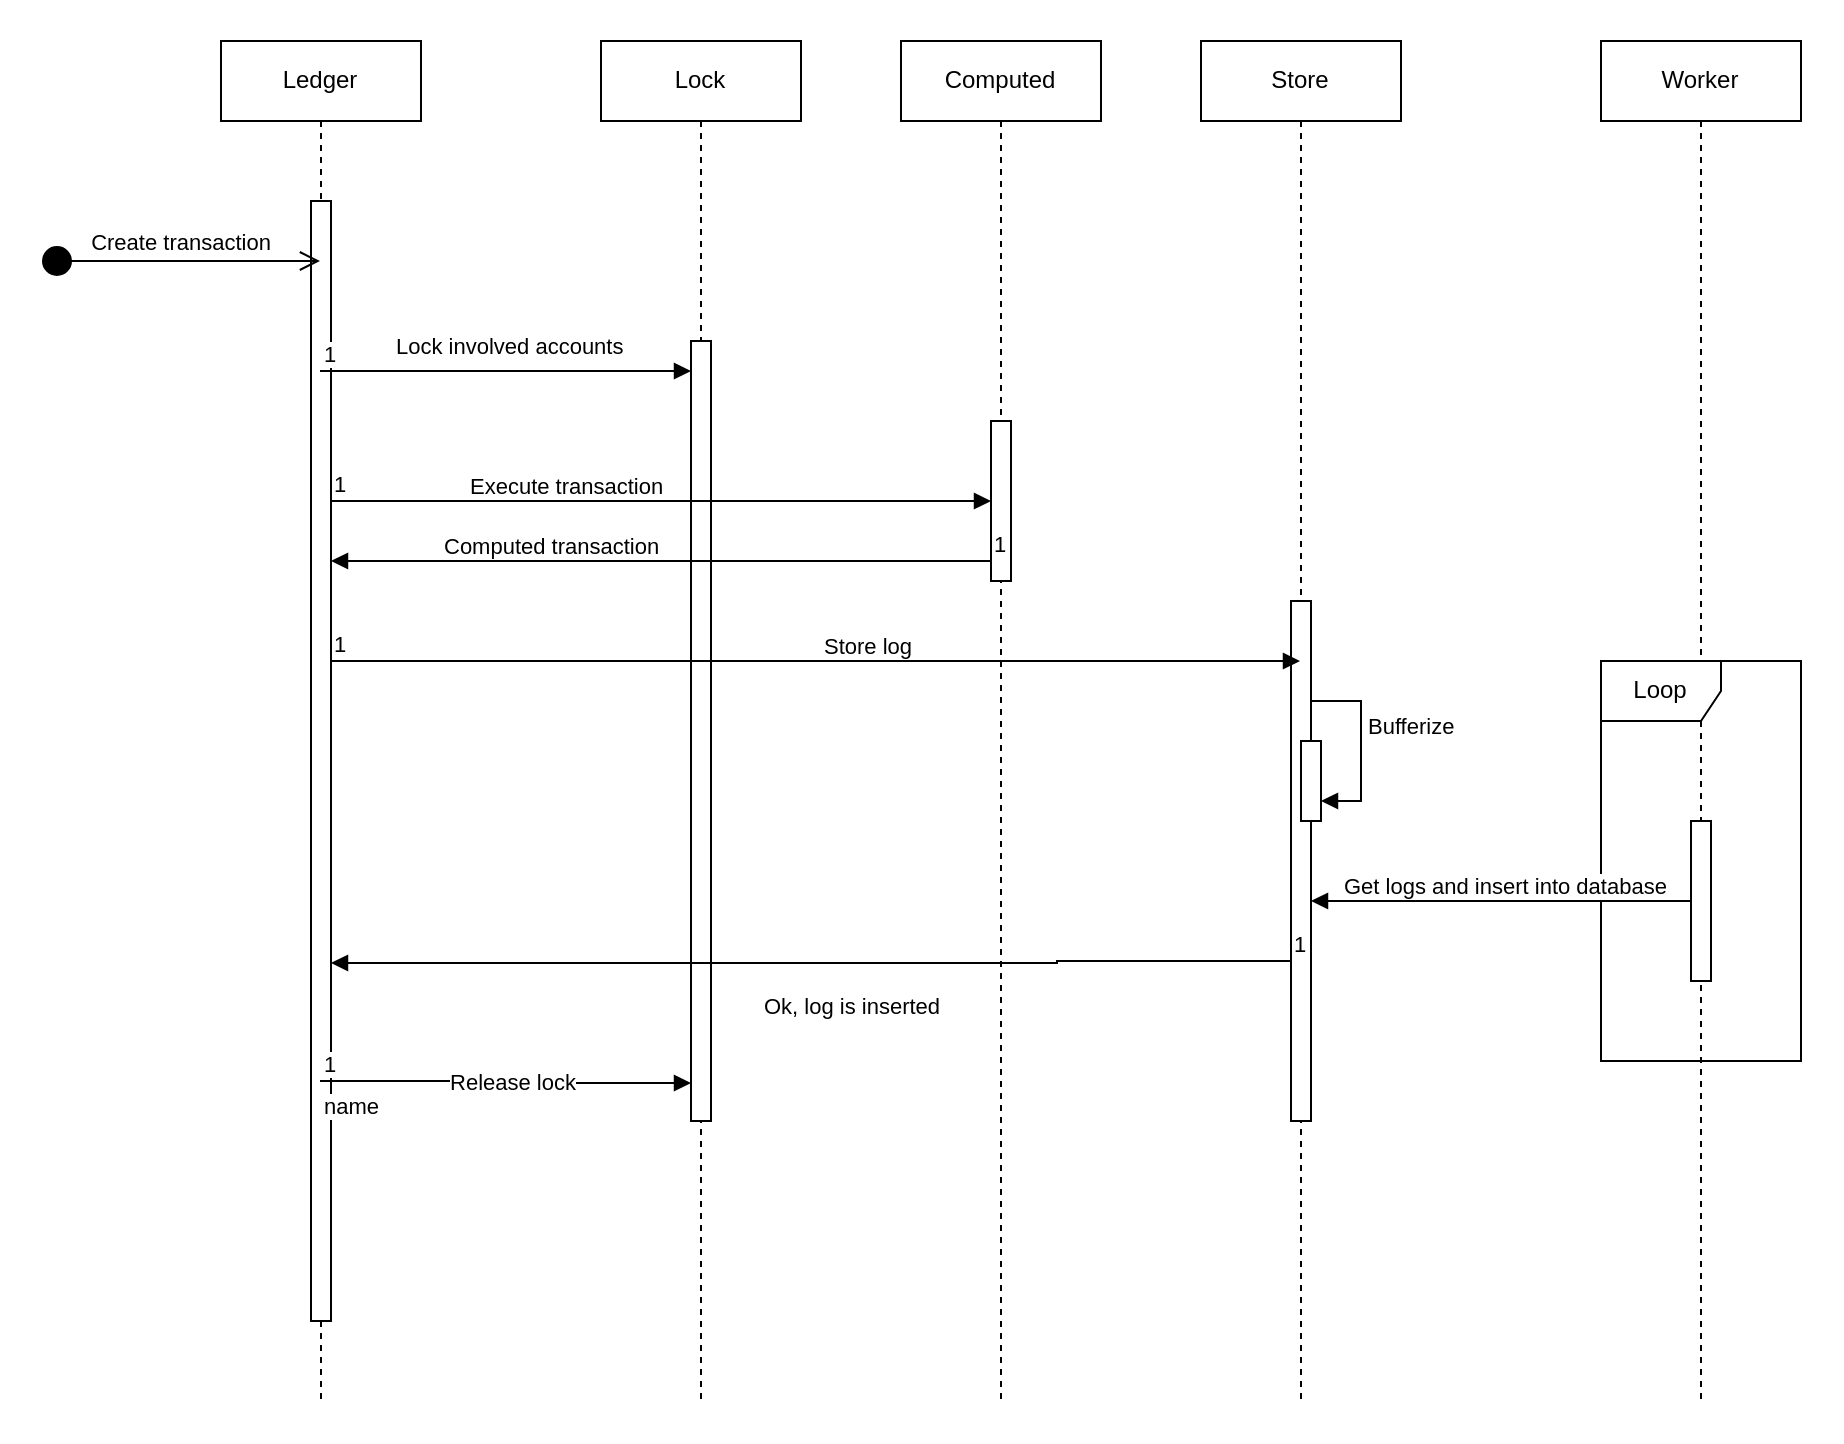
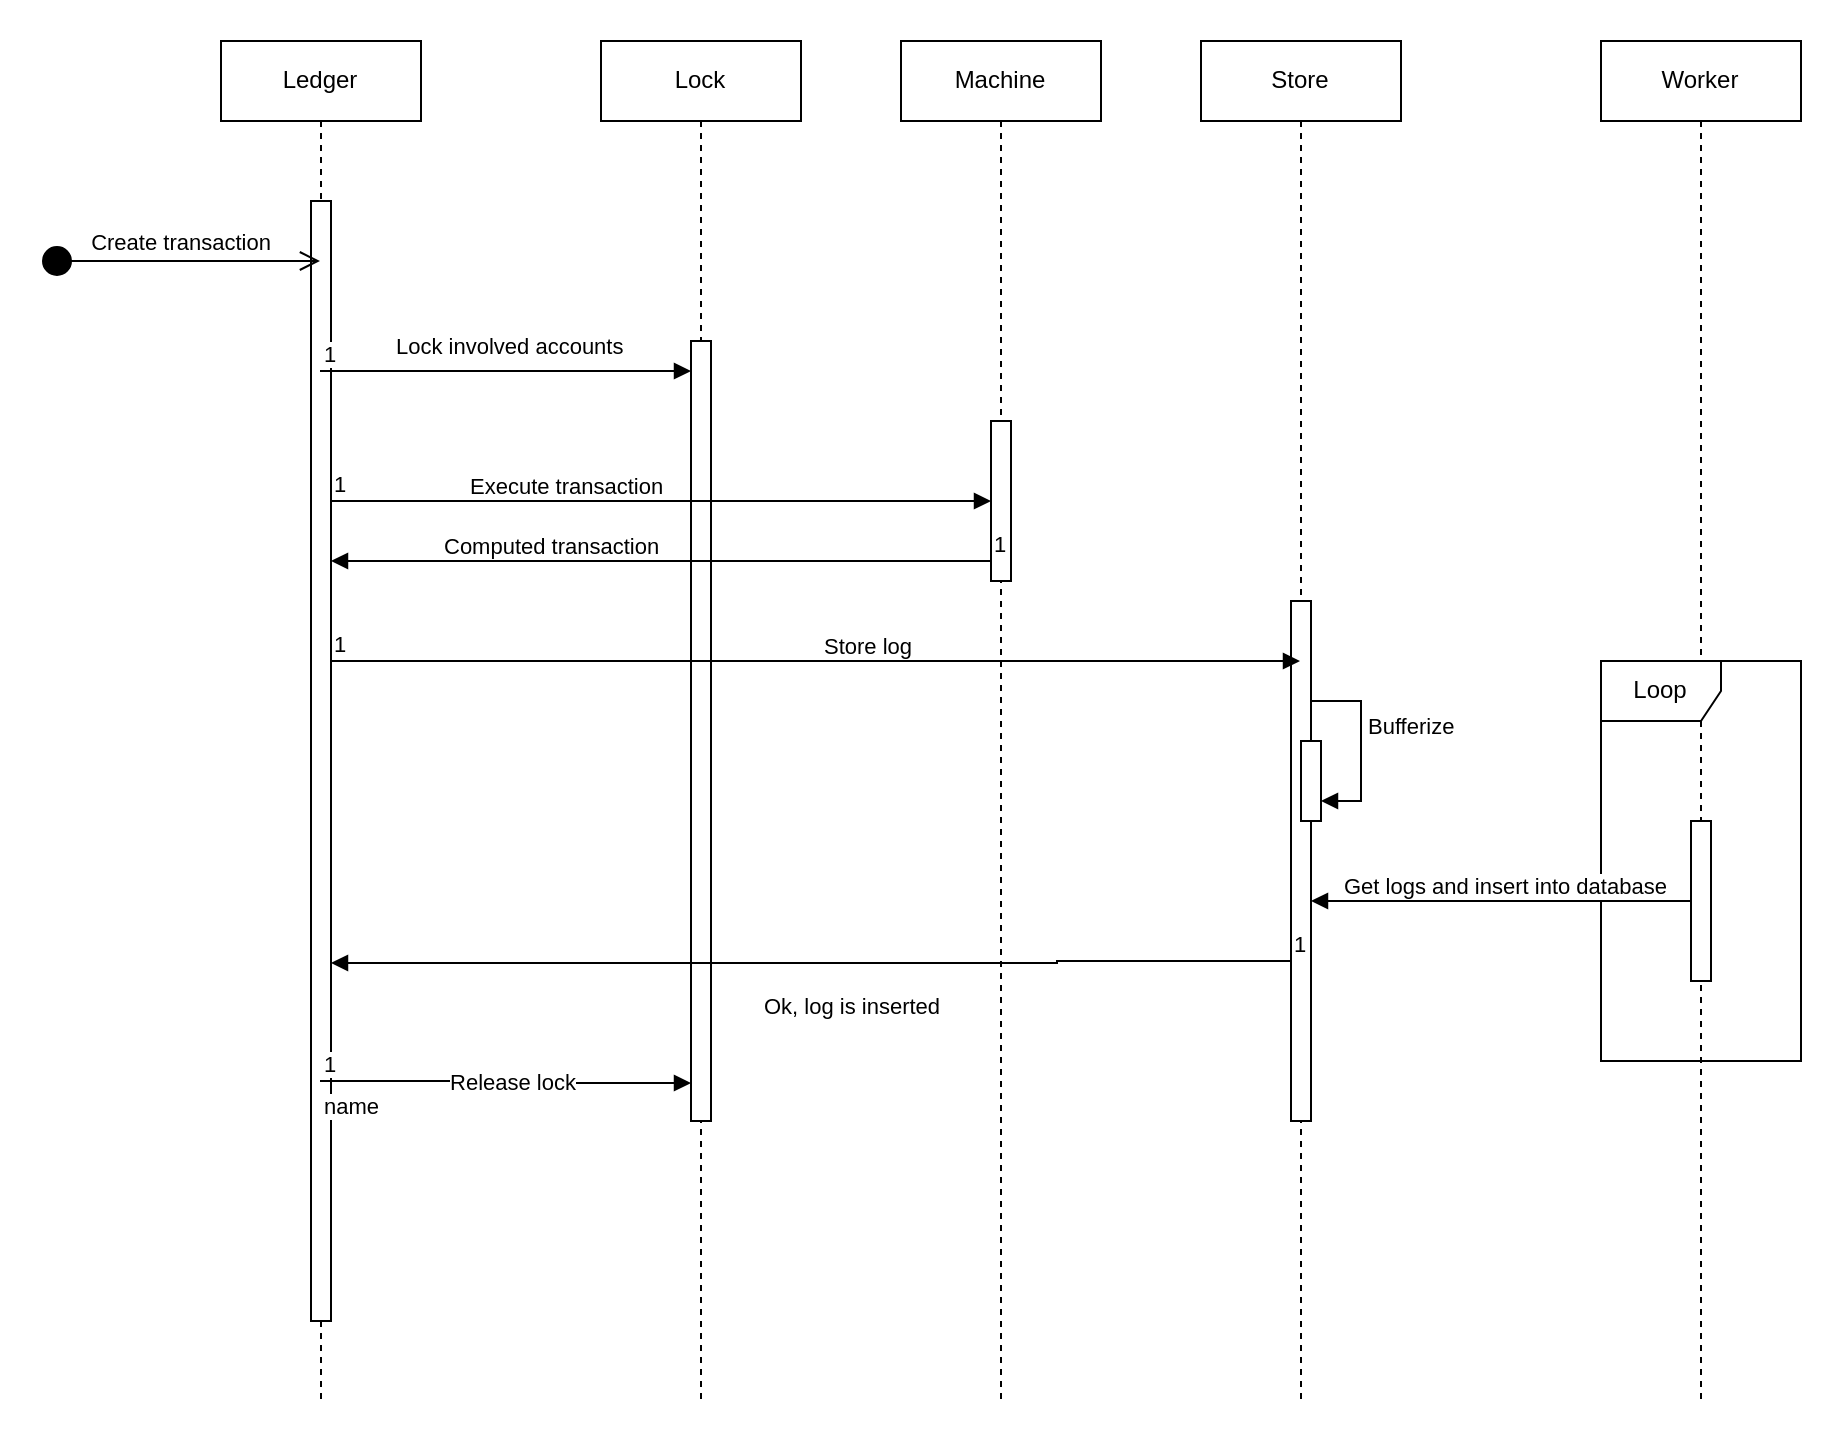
node "Computed": label "Computed" -> "Machine"
